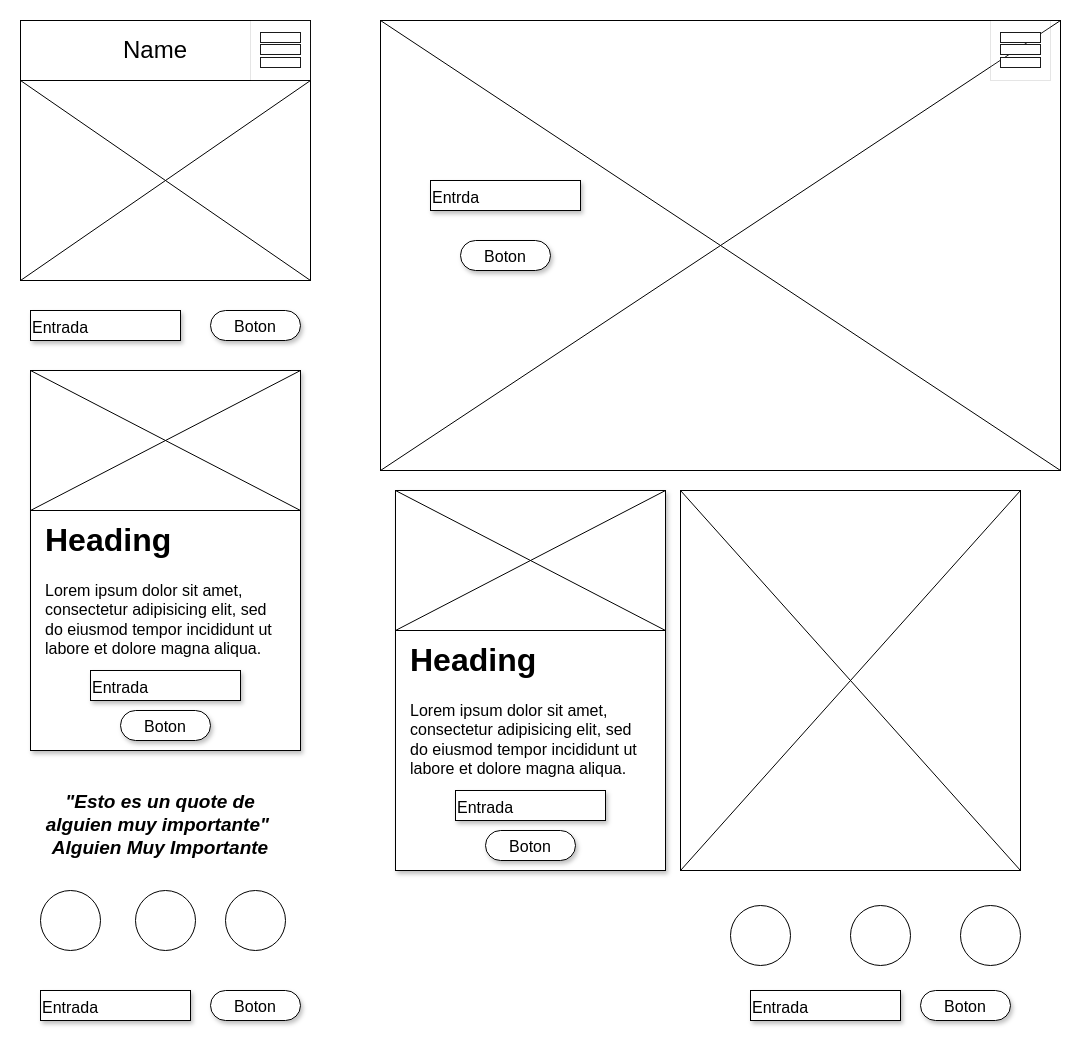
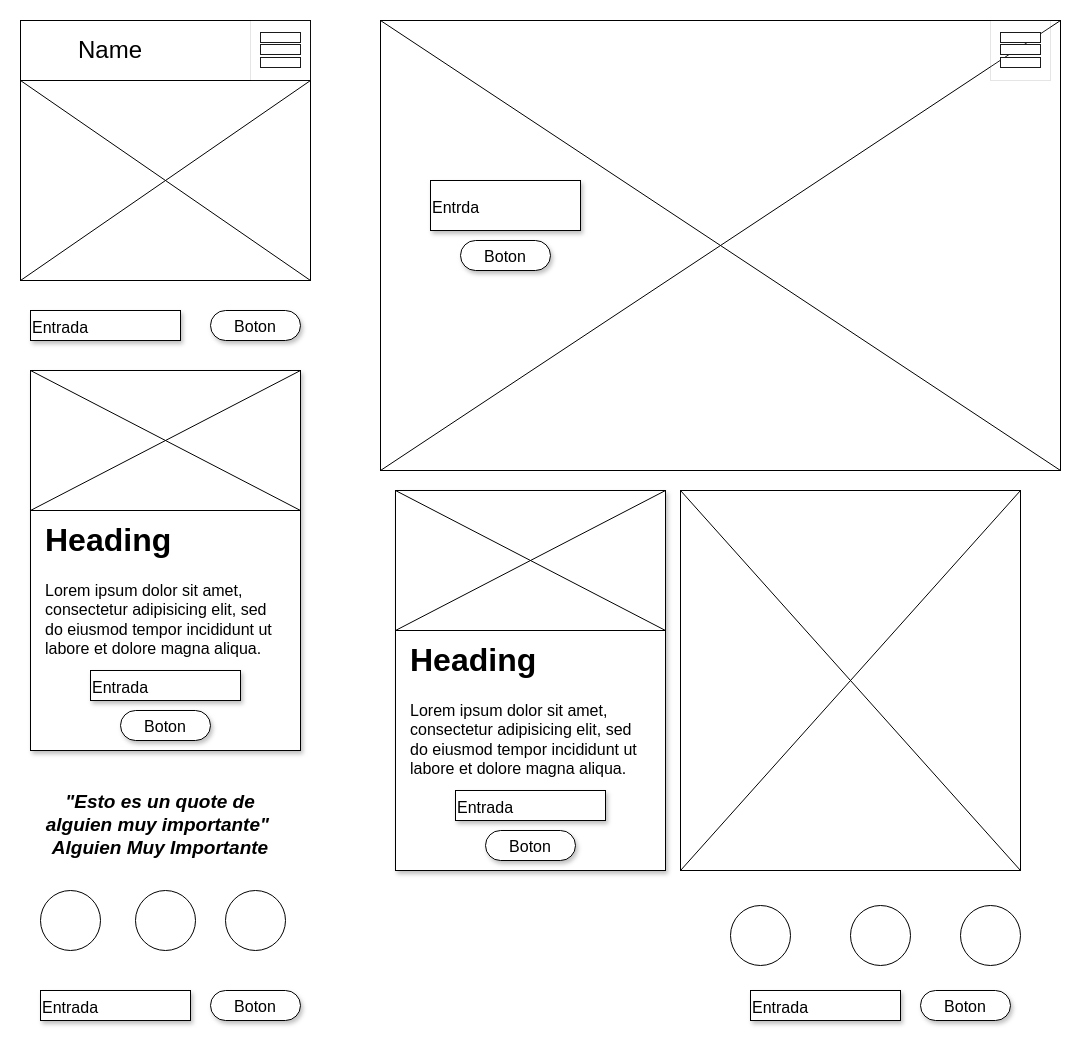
node "Name": moved (156, 51) -> (111, 51)
node "Entrda": size 150x30 -> 150x50
